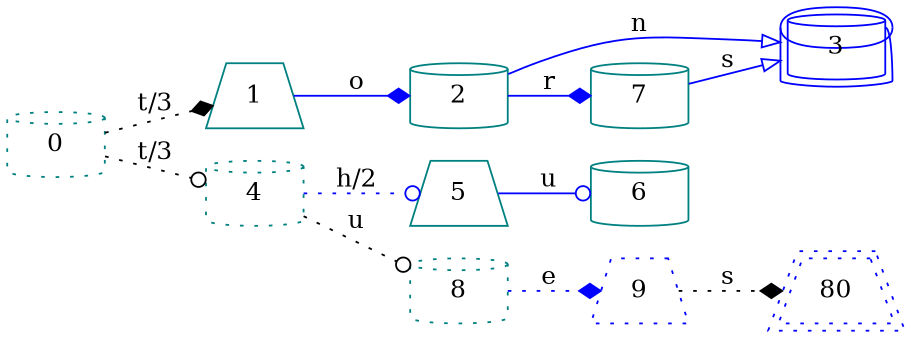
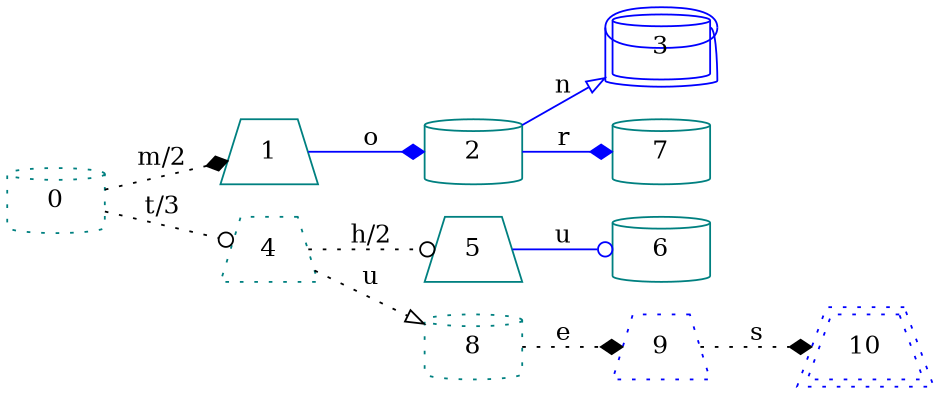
edge "7" -> "3": removed, label "s"
edge "0" -> "1": label "t/3" -> "m/2"
node "4": shape cylinder -> trapezium
edge "4" -> "5": color blue -> black
edge "4" -> "8": arrowhead odot -> onormal
edge "8" -> "9": color blue -> black
node "80": label "80" -> "10"
